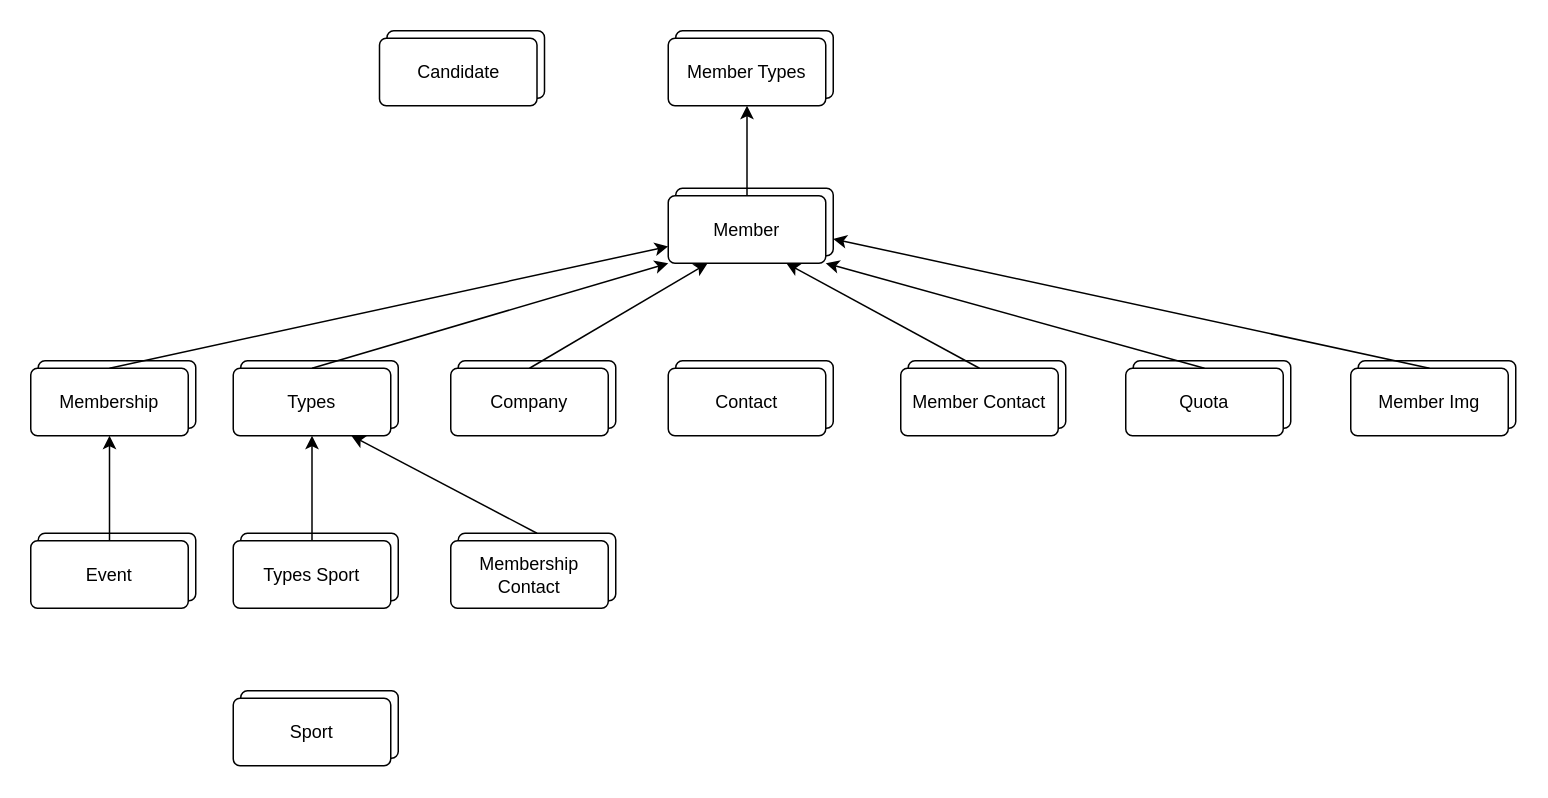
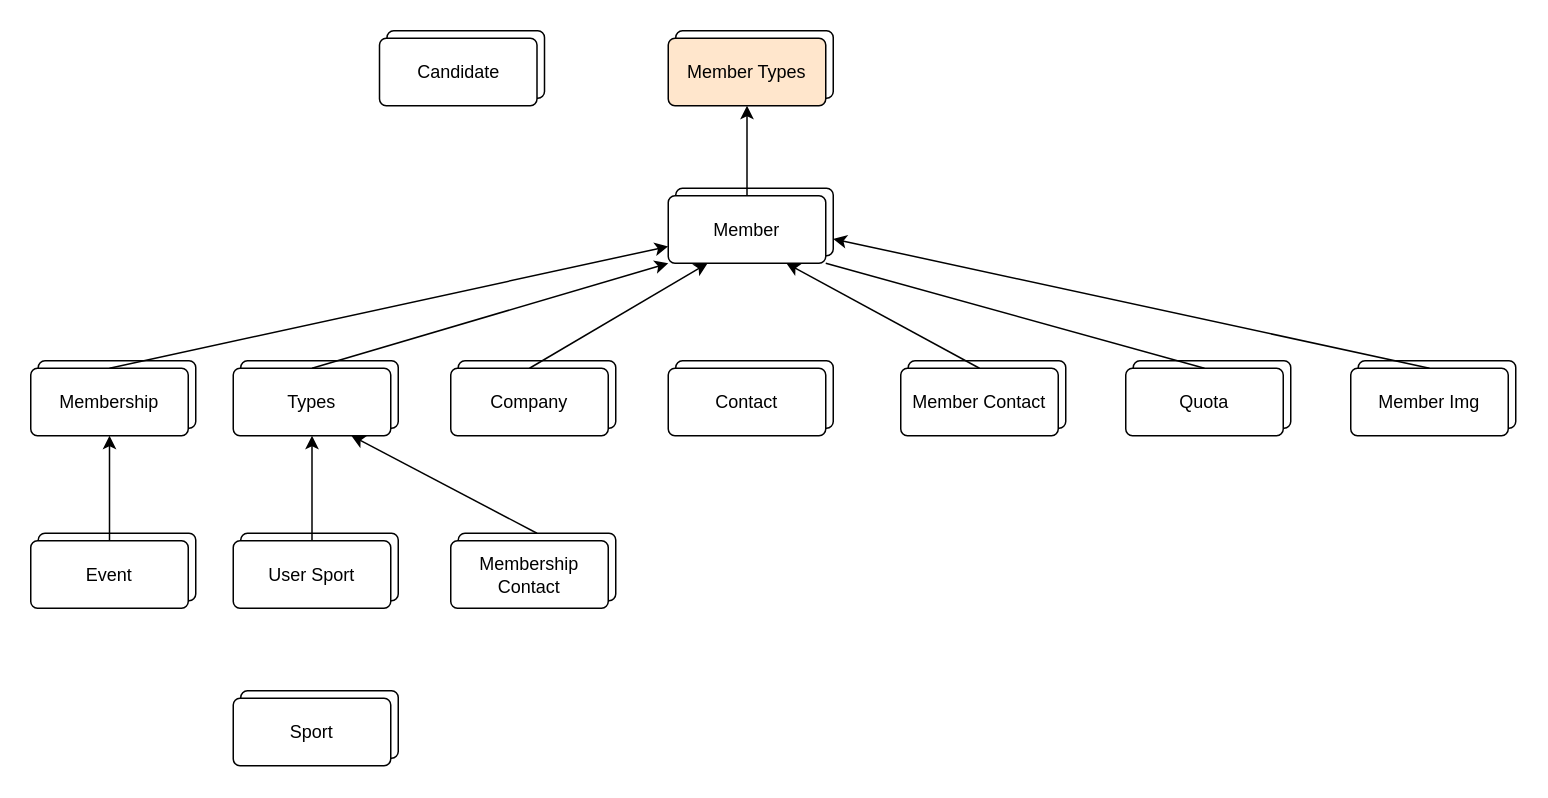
node "Member Types": fillcolor #ffffff -> #ffe6cc
edge "Quota" -> "Member": arrowhead classic -> none
node "Types Sport": label "Types Sport" -> "User Sport"
